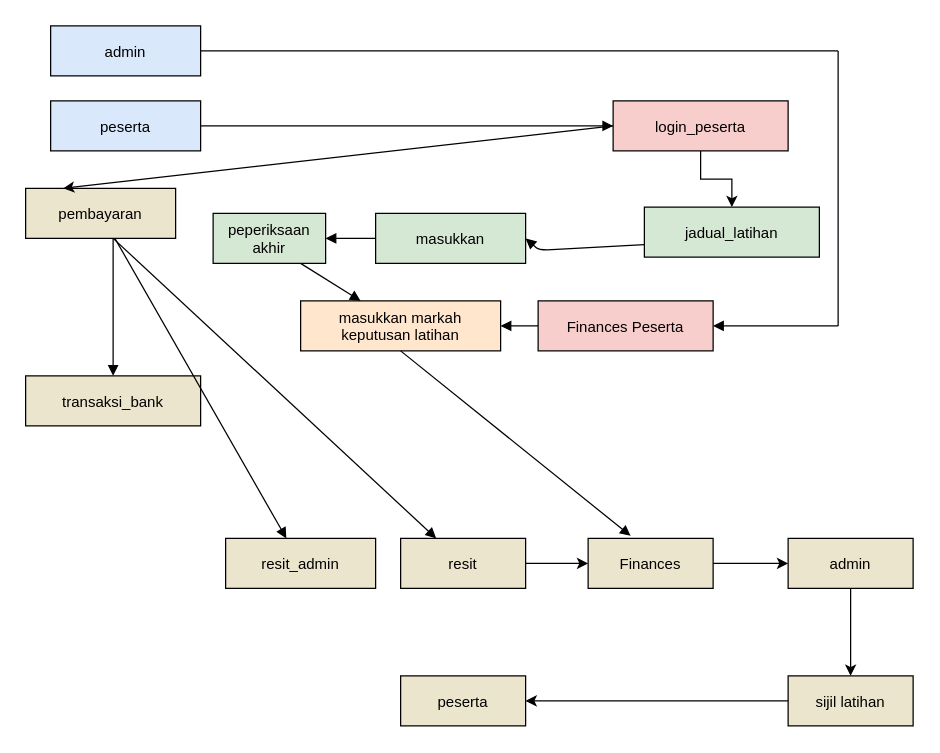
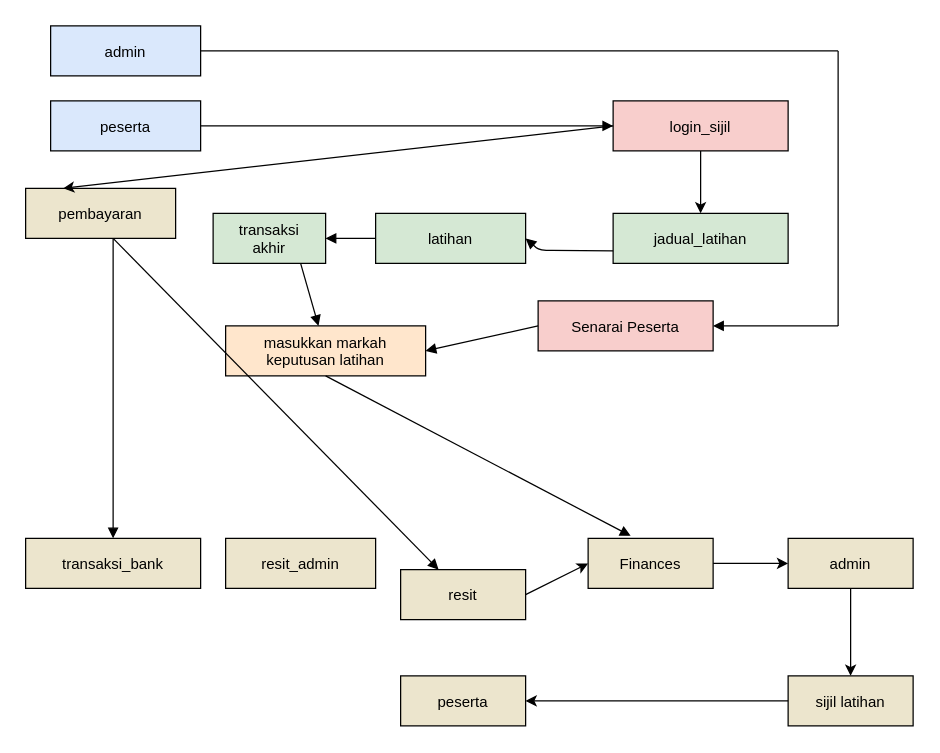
node "login_peserta": label "login_peserta" -> "login_sijil"
node "peperiksaan akhir": label "peperiksaan akhir" -> "transaksi akhir"
node "jadual_latihan": moved (732, 232) -> (701, 238)
node "masukkan": label "masukkan" -> "latihan"
node "masukkan markah keputusan latihan": moved (401, 326) -> (326, 351)
node "Finances Peserta": label "Finances Peserta" -> "Senarai Peserta"
edge "pembayaran" -> "resit_admin": removed
node "transaksi_bank": moved (113, 401) -> (113, 563)
node "resit": moved (463, 563) -> (463, 594)
